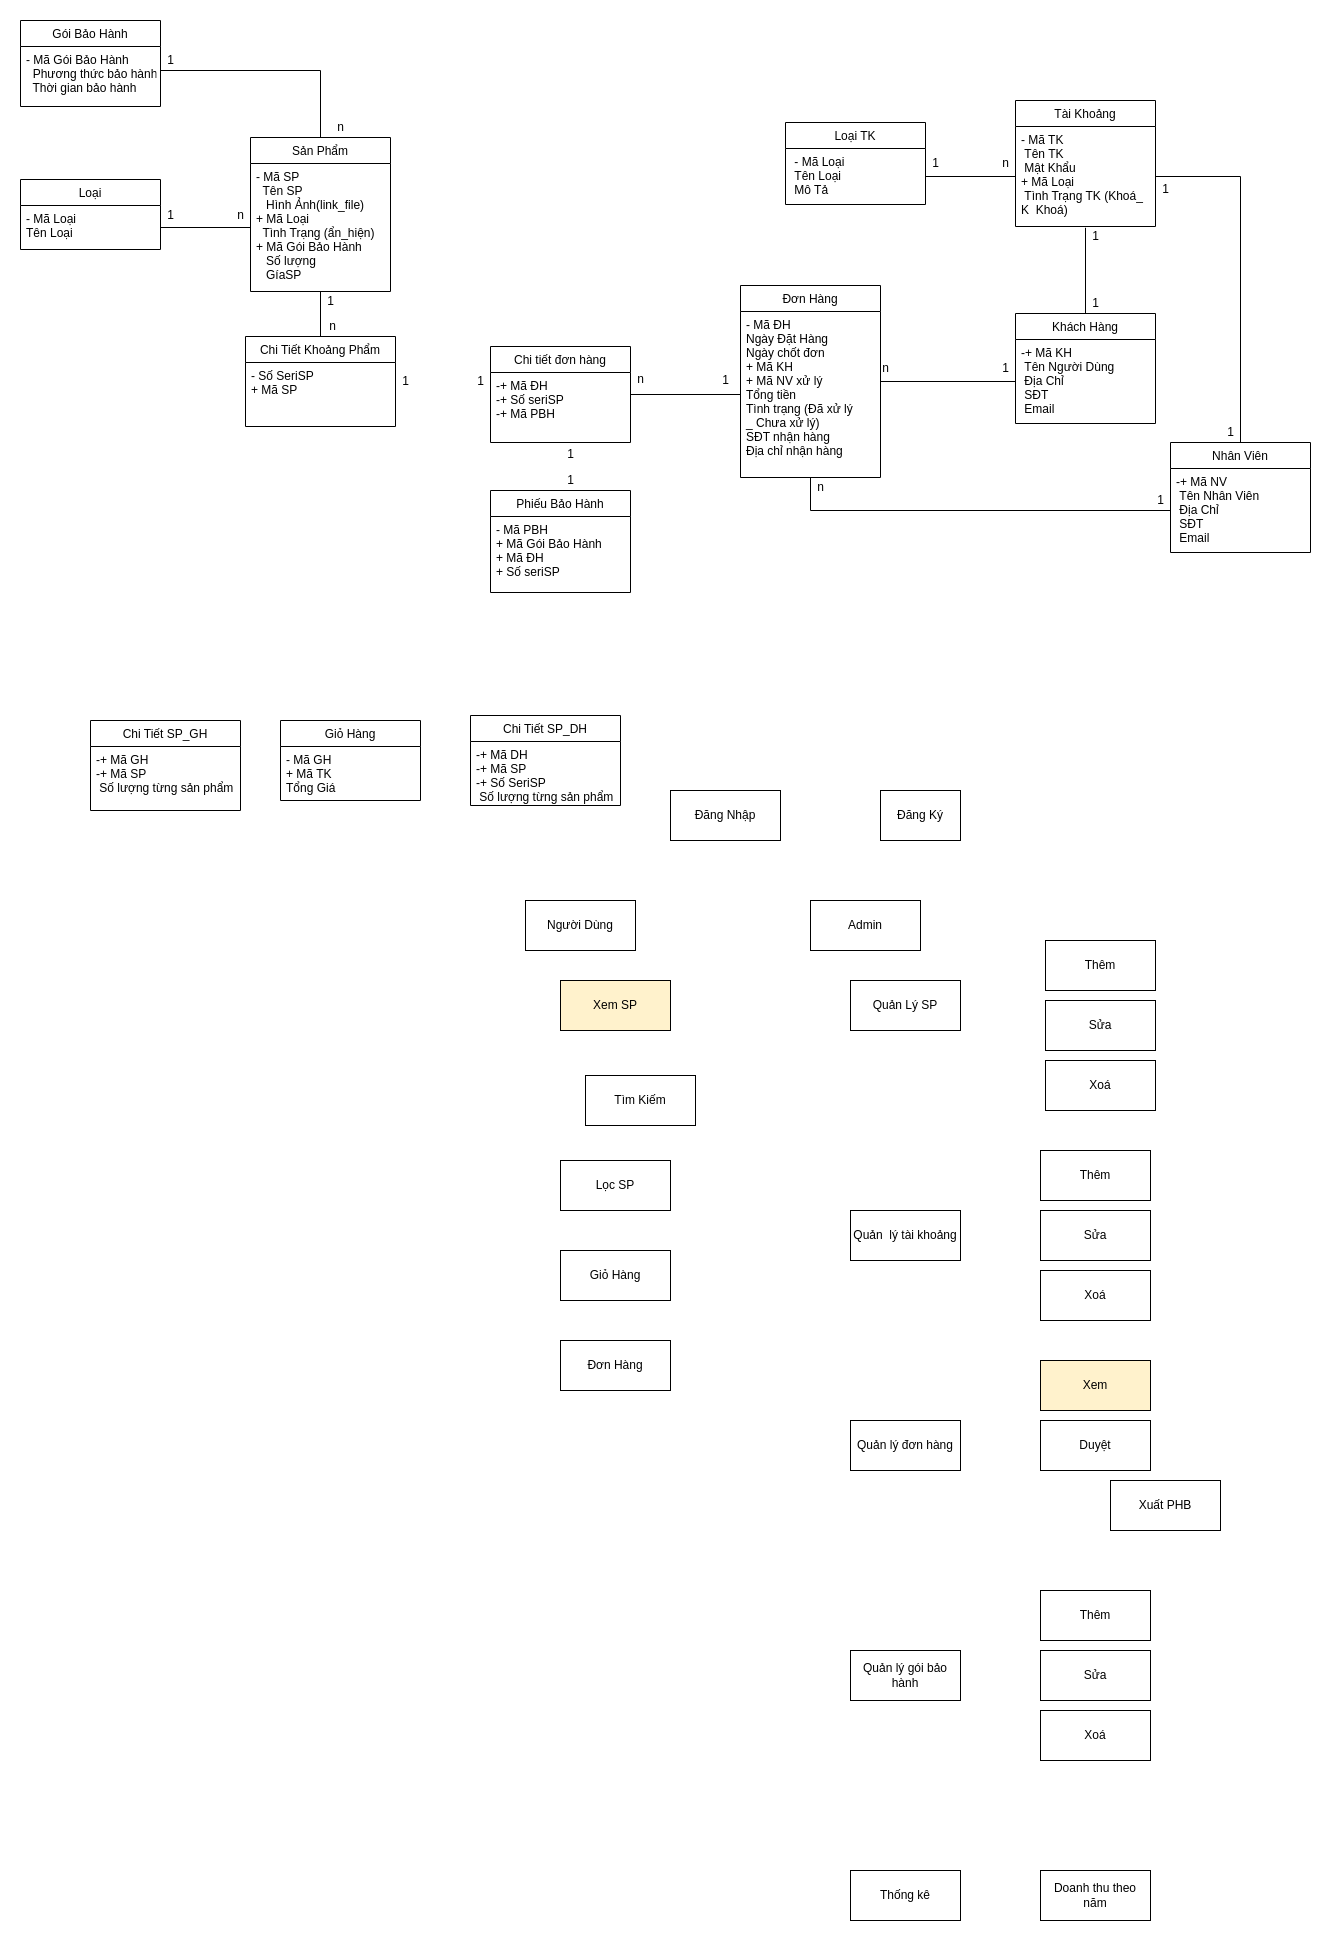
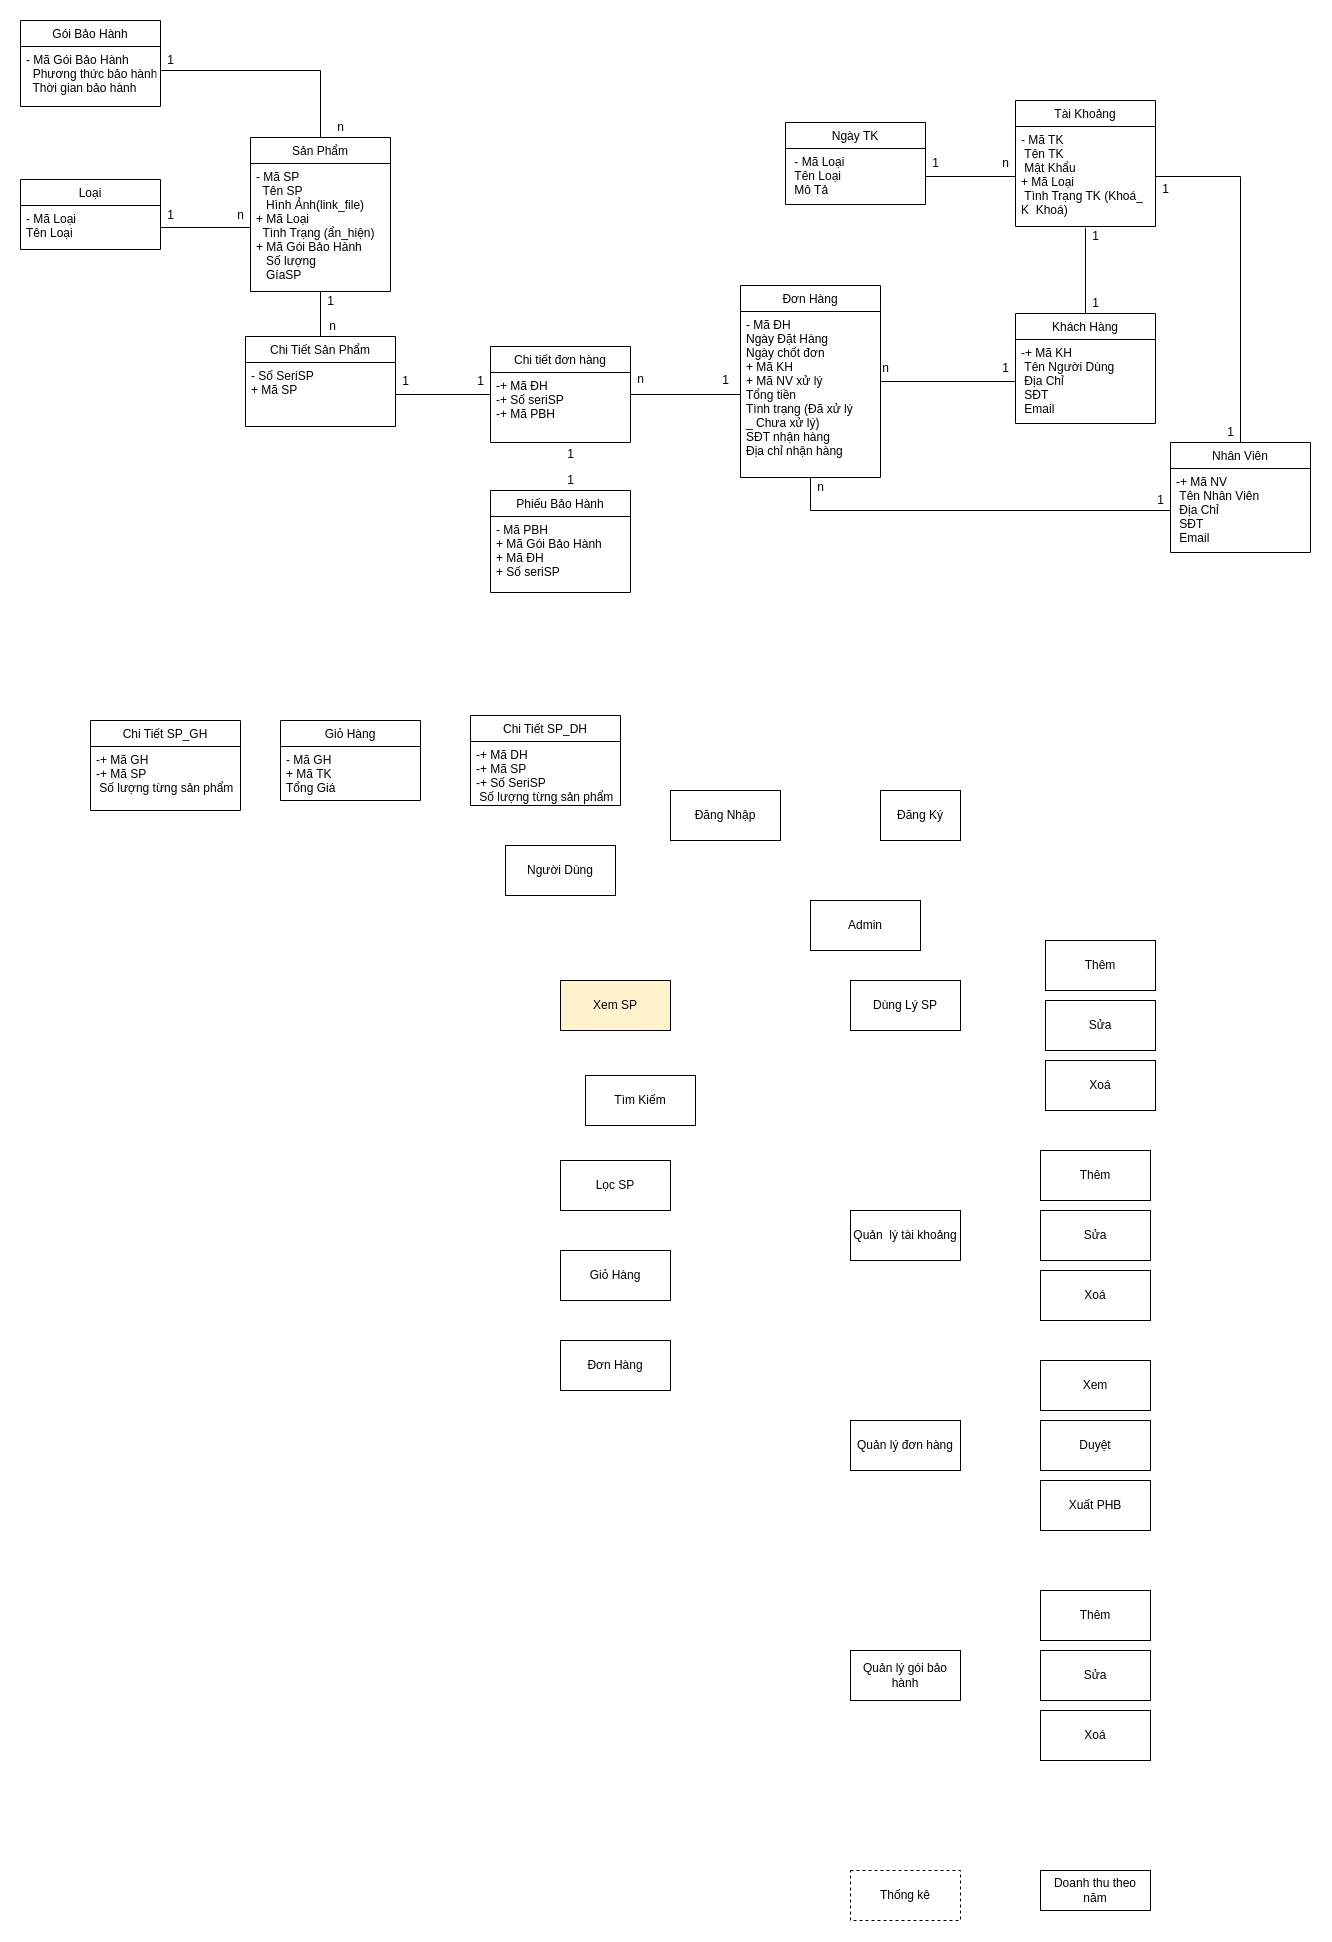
node "Loại TK": label "Loại TK" -> "Ngày TK"
node "Chi Tiết Khoảng Phẩm": label "Chi Tiết Khoảng Phẩm" -> "Chi Tiết Sản Phẩm"
edge "- Số SeriSP + Mã SP" -- "Chi tiết đơn hàng": added
node "Người Dùng": moved (581, 926) -> (561, 871)
node "Quản Lý SP": label "Quản Lý SP" -> "Dùng Lý SP"
node "Xem": fillcolor #fff2cc -> #ffffff
node "Xuất PHB": moved (1166, 1506) -> (1096, 1506)
node "Thống kê": style solid -> dashed
node "Doanh thu theo năm": size 110x50 -> 110x40
